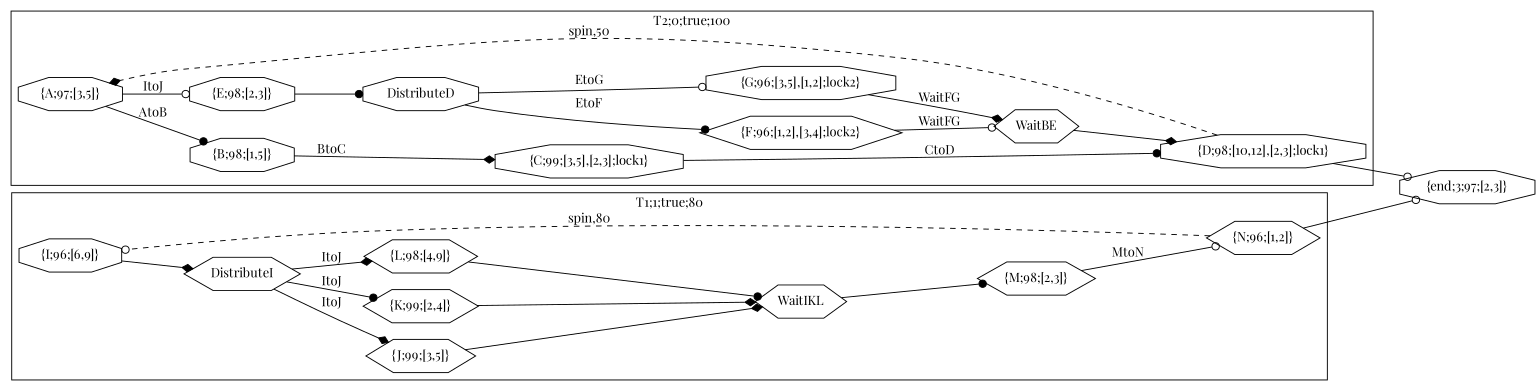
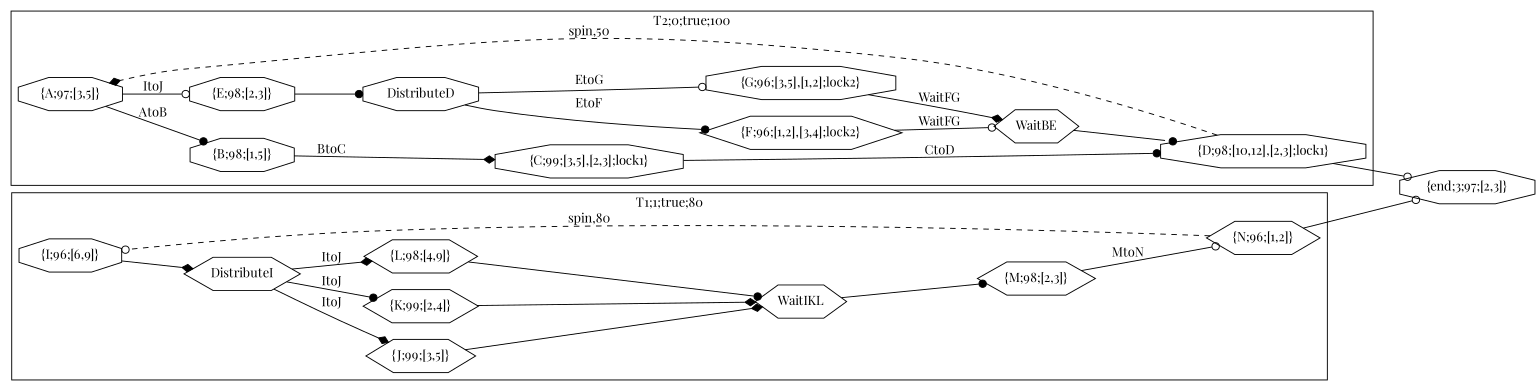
edge "WaitBE" -> "{D;98;[10,12],[2,3];lock1}": arrowhead diamond -> dot
